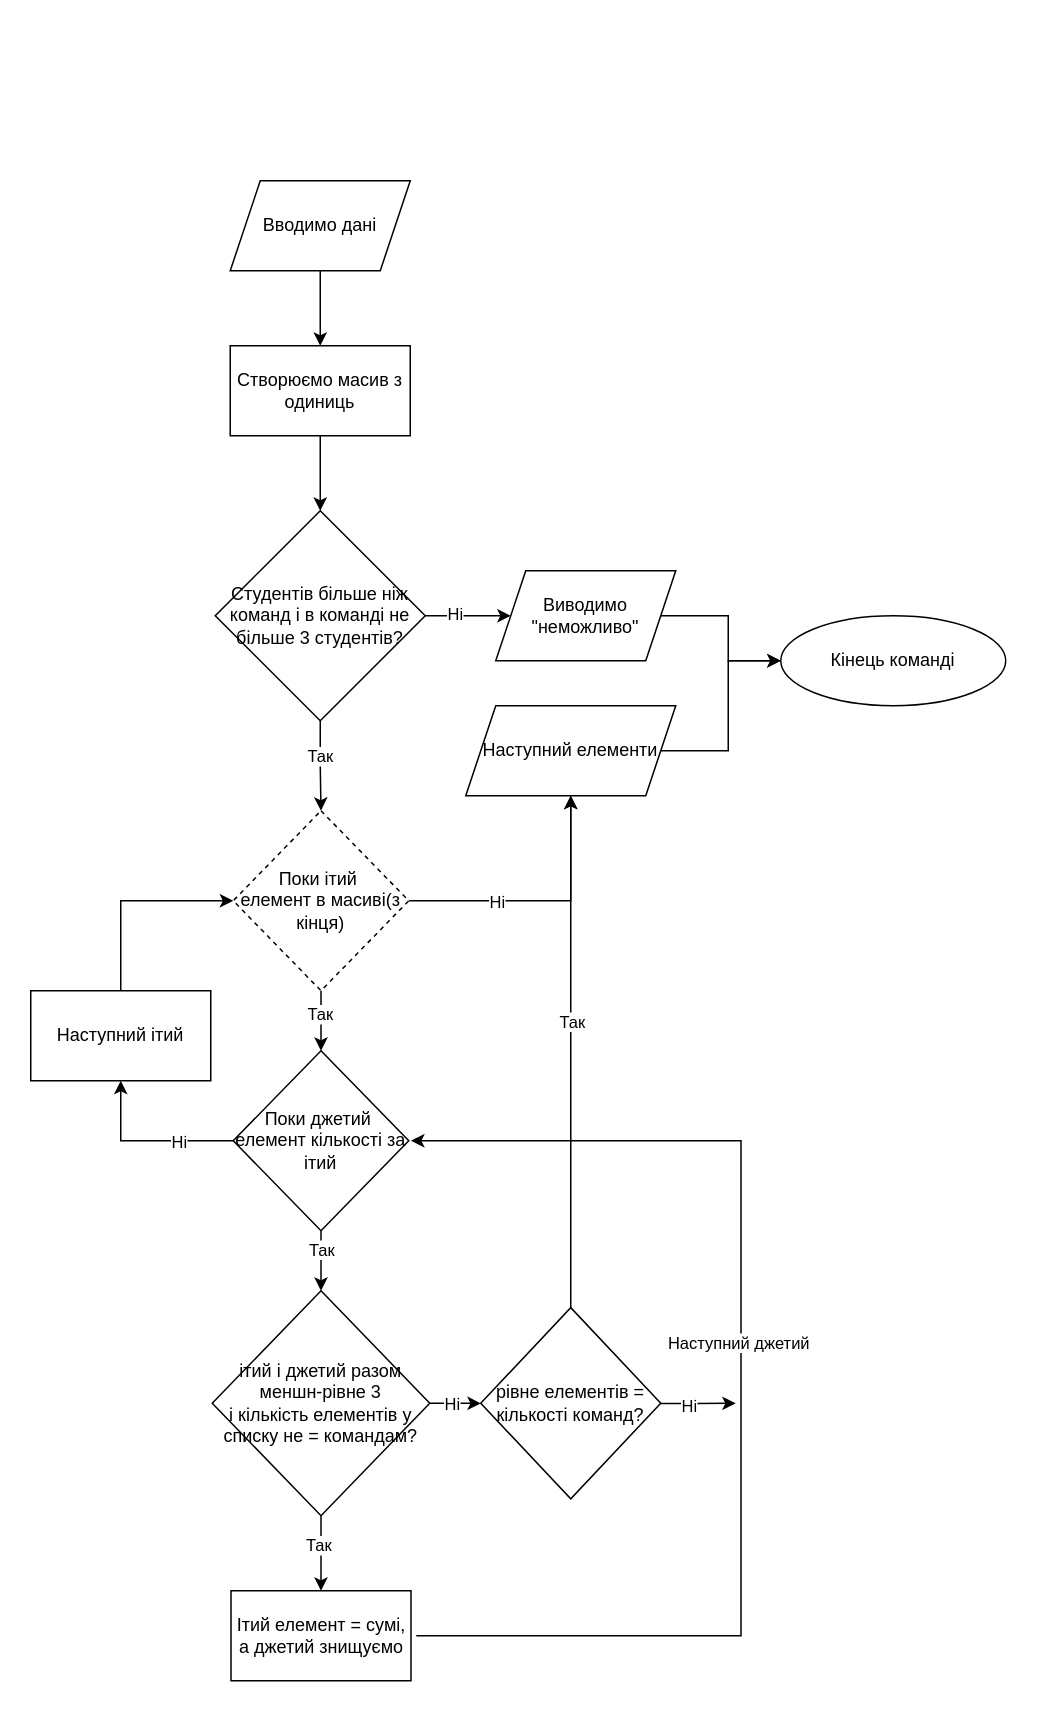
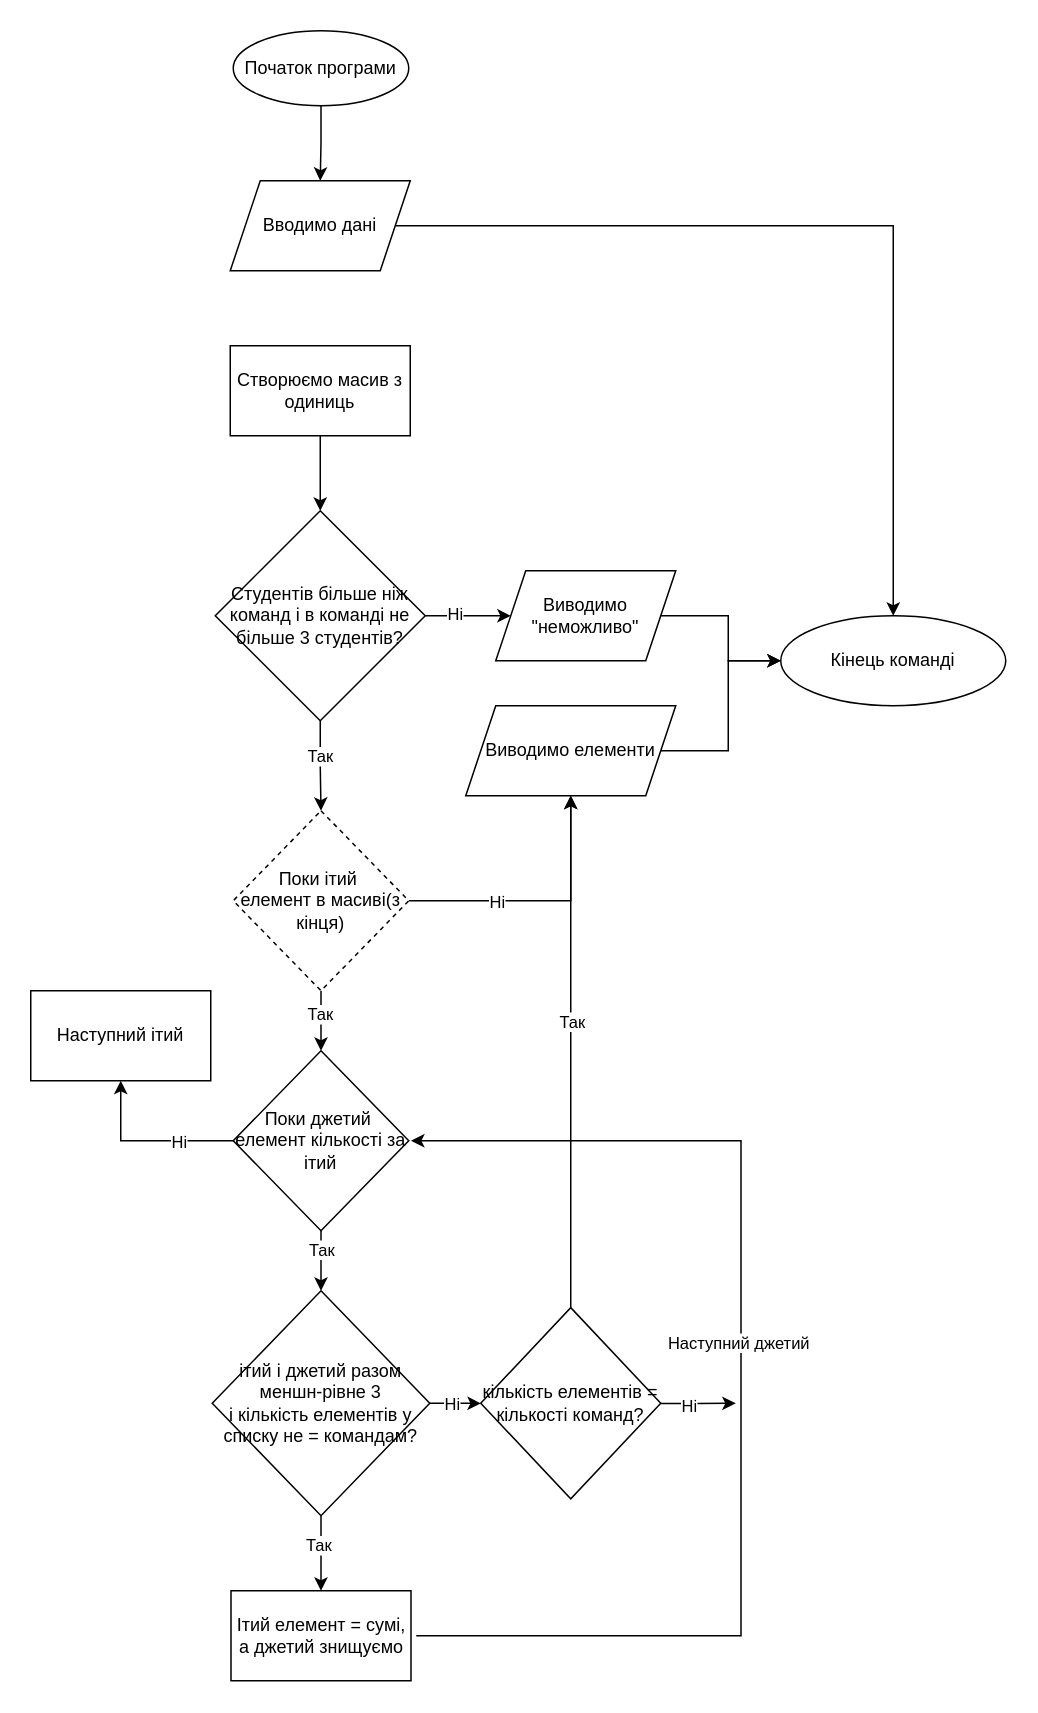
node "Початок програми": added
edge "Початок програми" -> "Вводимо дані": added
edge "Вводимо дані" -> "Створюємо масив з одиниць": now "Вводимо дані" -> "Кінець команді"
node "Наступний елементи": label "Наступний елементи" -> "Виводимо елементи"
edge "Наступний ітий" -> "Поки ітий елемент в масиві(з кінця)": removed
node "рівне елементів = кількості команд?": label "рівне елементів = кількості команд?" -> "кількість елементів = кількості команд?"
